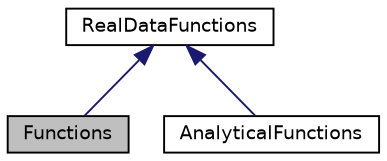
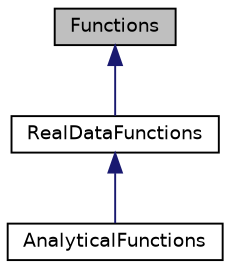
edge "Functions" -> "RealDataFunctions": reversed
